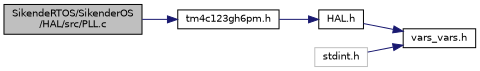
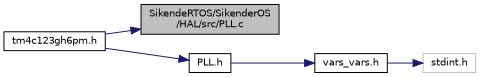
edge "SikendeRTOS/SikenderOS /HAL/src/PLL.c" -> "tm4c123gh6pm.h": reversed
node "HAL.h": label "HAL.h" -> "PLL.h"
edge "stdint.h" -> "vars_vars.h": reversed
